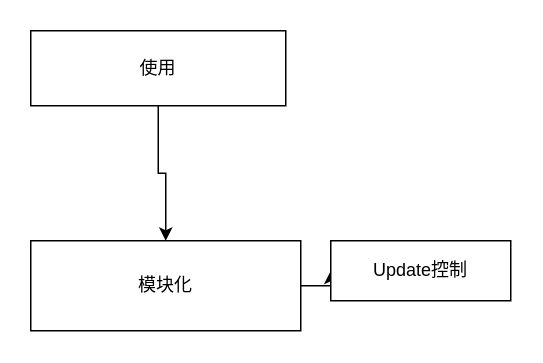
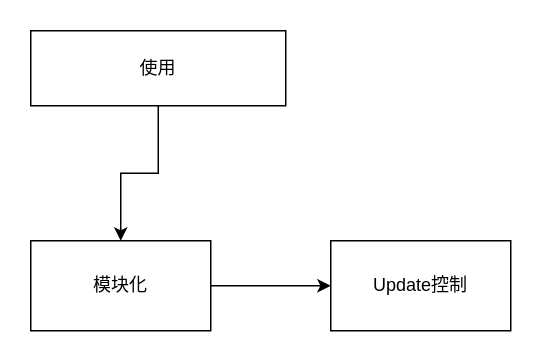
node "Update控制": size 180x60 -> 180x90
node "模块化": size 270x90 -> 180x90
